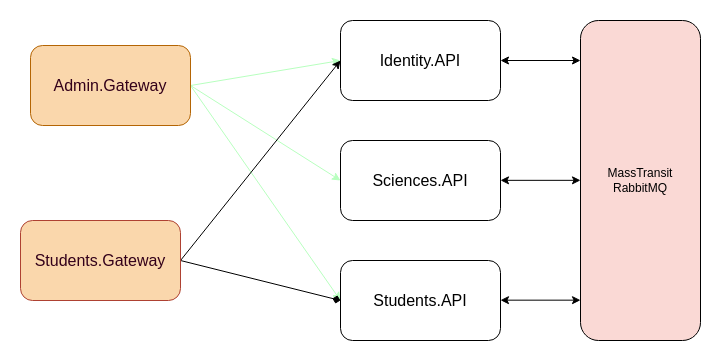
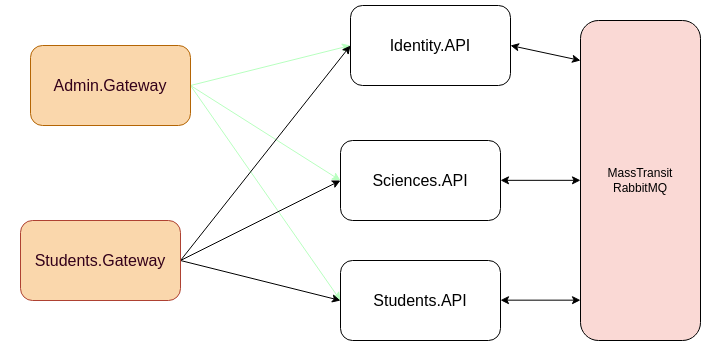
node "Identity.API": moved (421, 61) -> (431, 46)
edge "Students.Gateway" -> "Sciences.API": added
edge "Students.Gateway" -> "Students.API": arrowhead diamond -> classic
